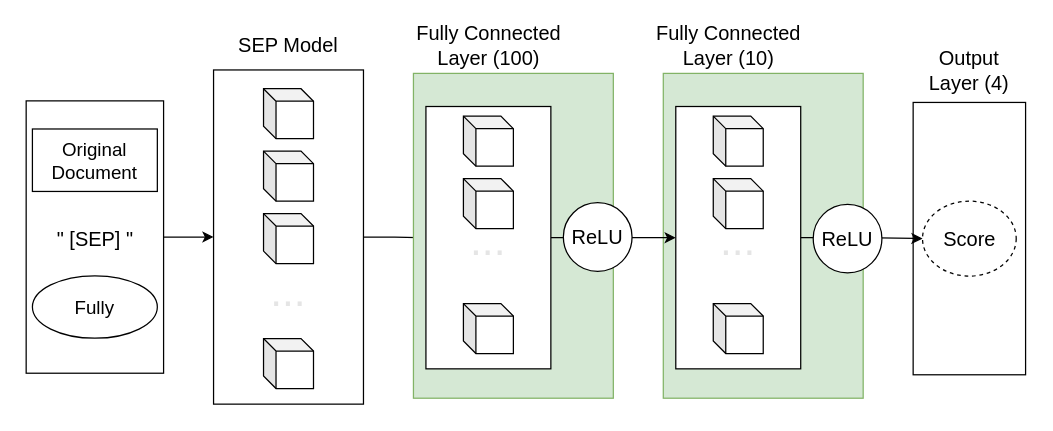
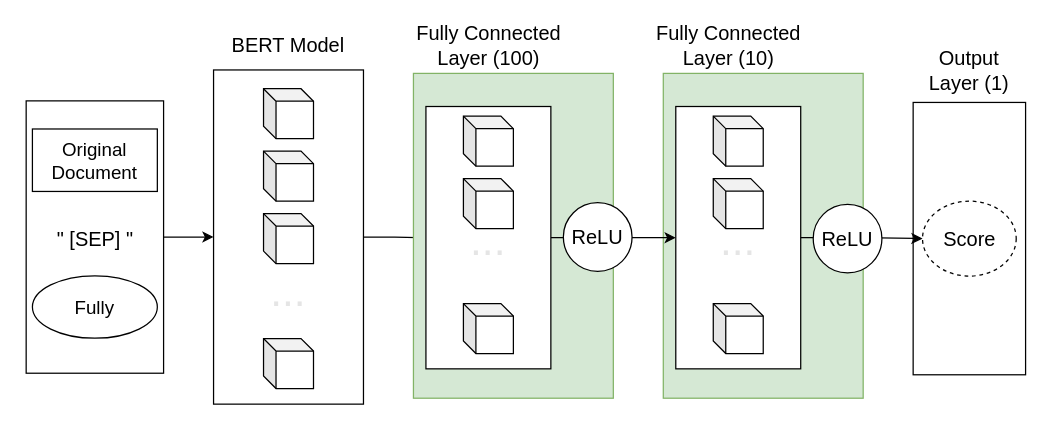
node "SEP Model": label "SEP Model" -> "BERT Model"
node "Output Layer (4)": label "Output Layer (4)" -> "Output Layer (1)"
